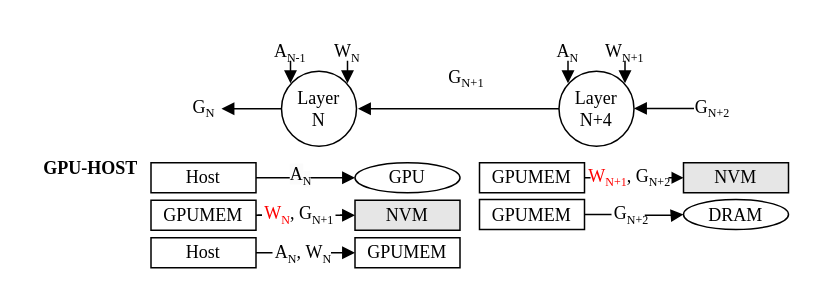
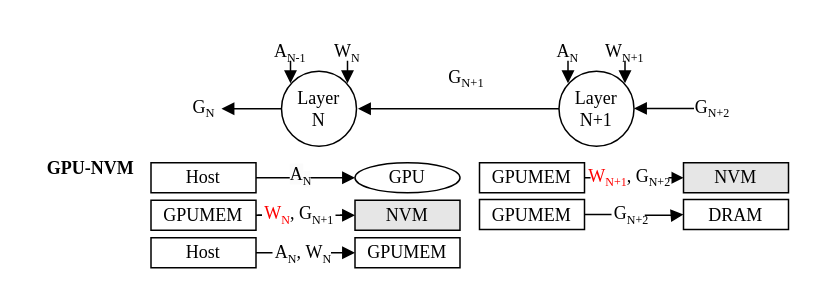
node "Layer N+4": label "Layer N+4" -> "Layer N+1"
node "GPU-HOST": label "GPU-HOST" -> "GPU-NVM"
node "DRAM": shape ellipse -> rectangle
